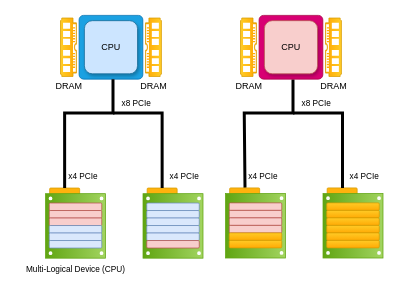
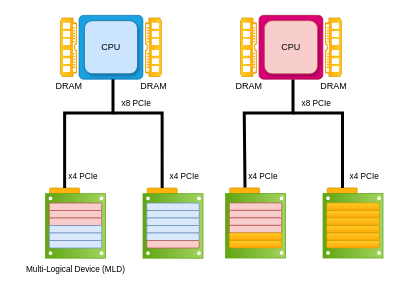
node "Multi-Logical Device (CPU)": label "Multi-Logical Device (CPU)" -> "Multi-Logical Device (MLD)"
